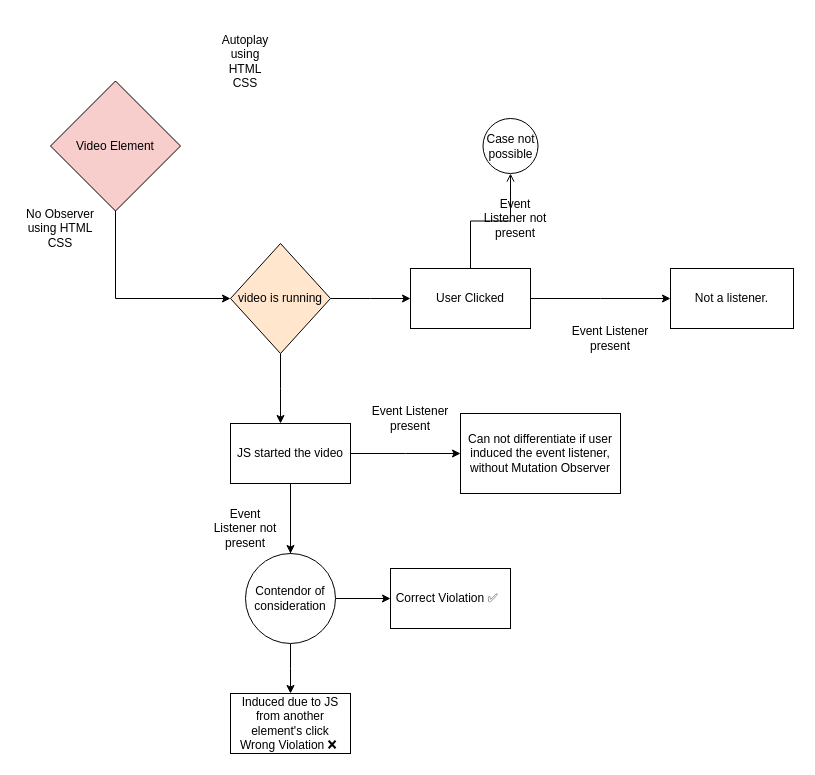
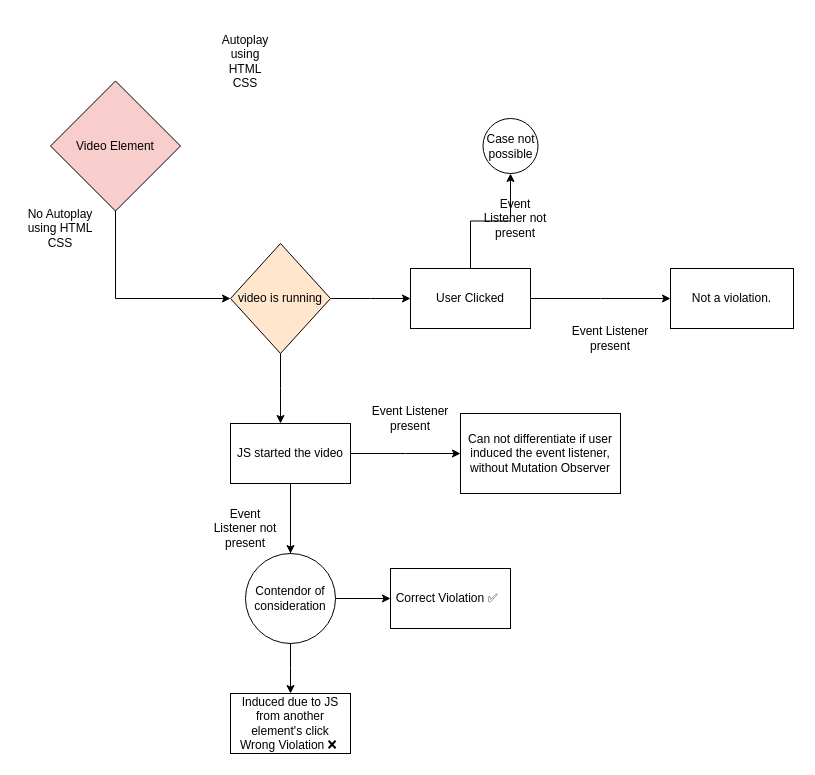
edge "User Clicked" -> "Case not possible": arrowhead open -> classic
node "No Observer using HTML CSS": label "No Observer using HTML CSS" -> "No Autoplay using HTML CSS"
node "Not a listener.": label "Not a listener." -> "Not a violation."
